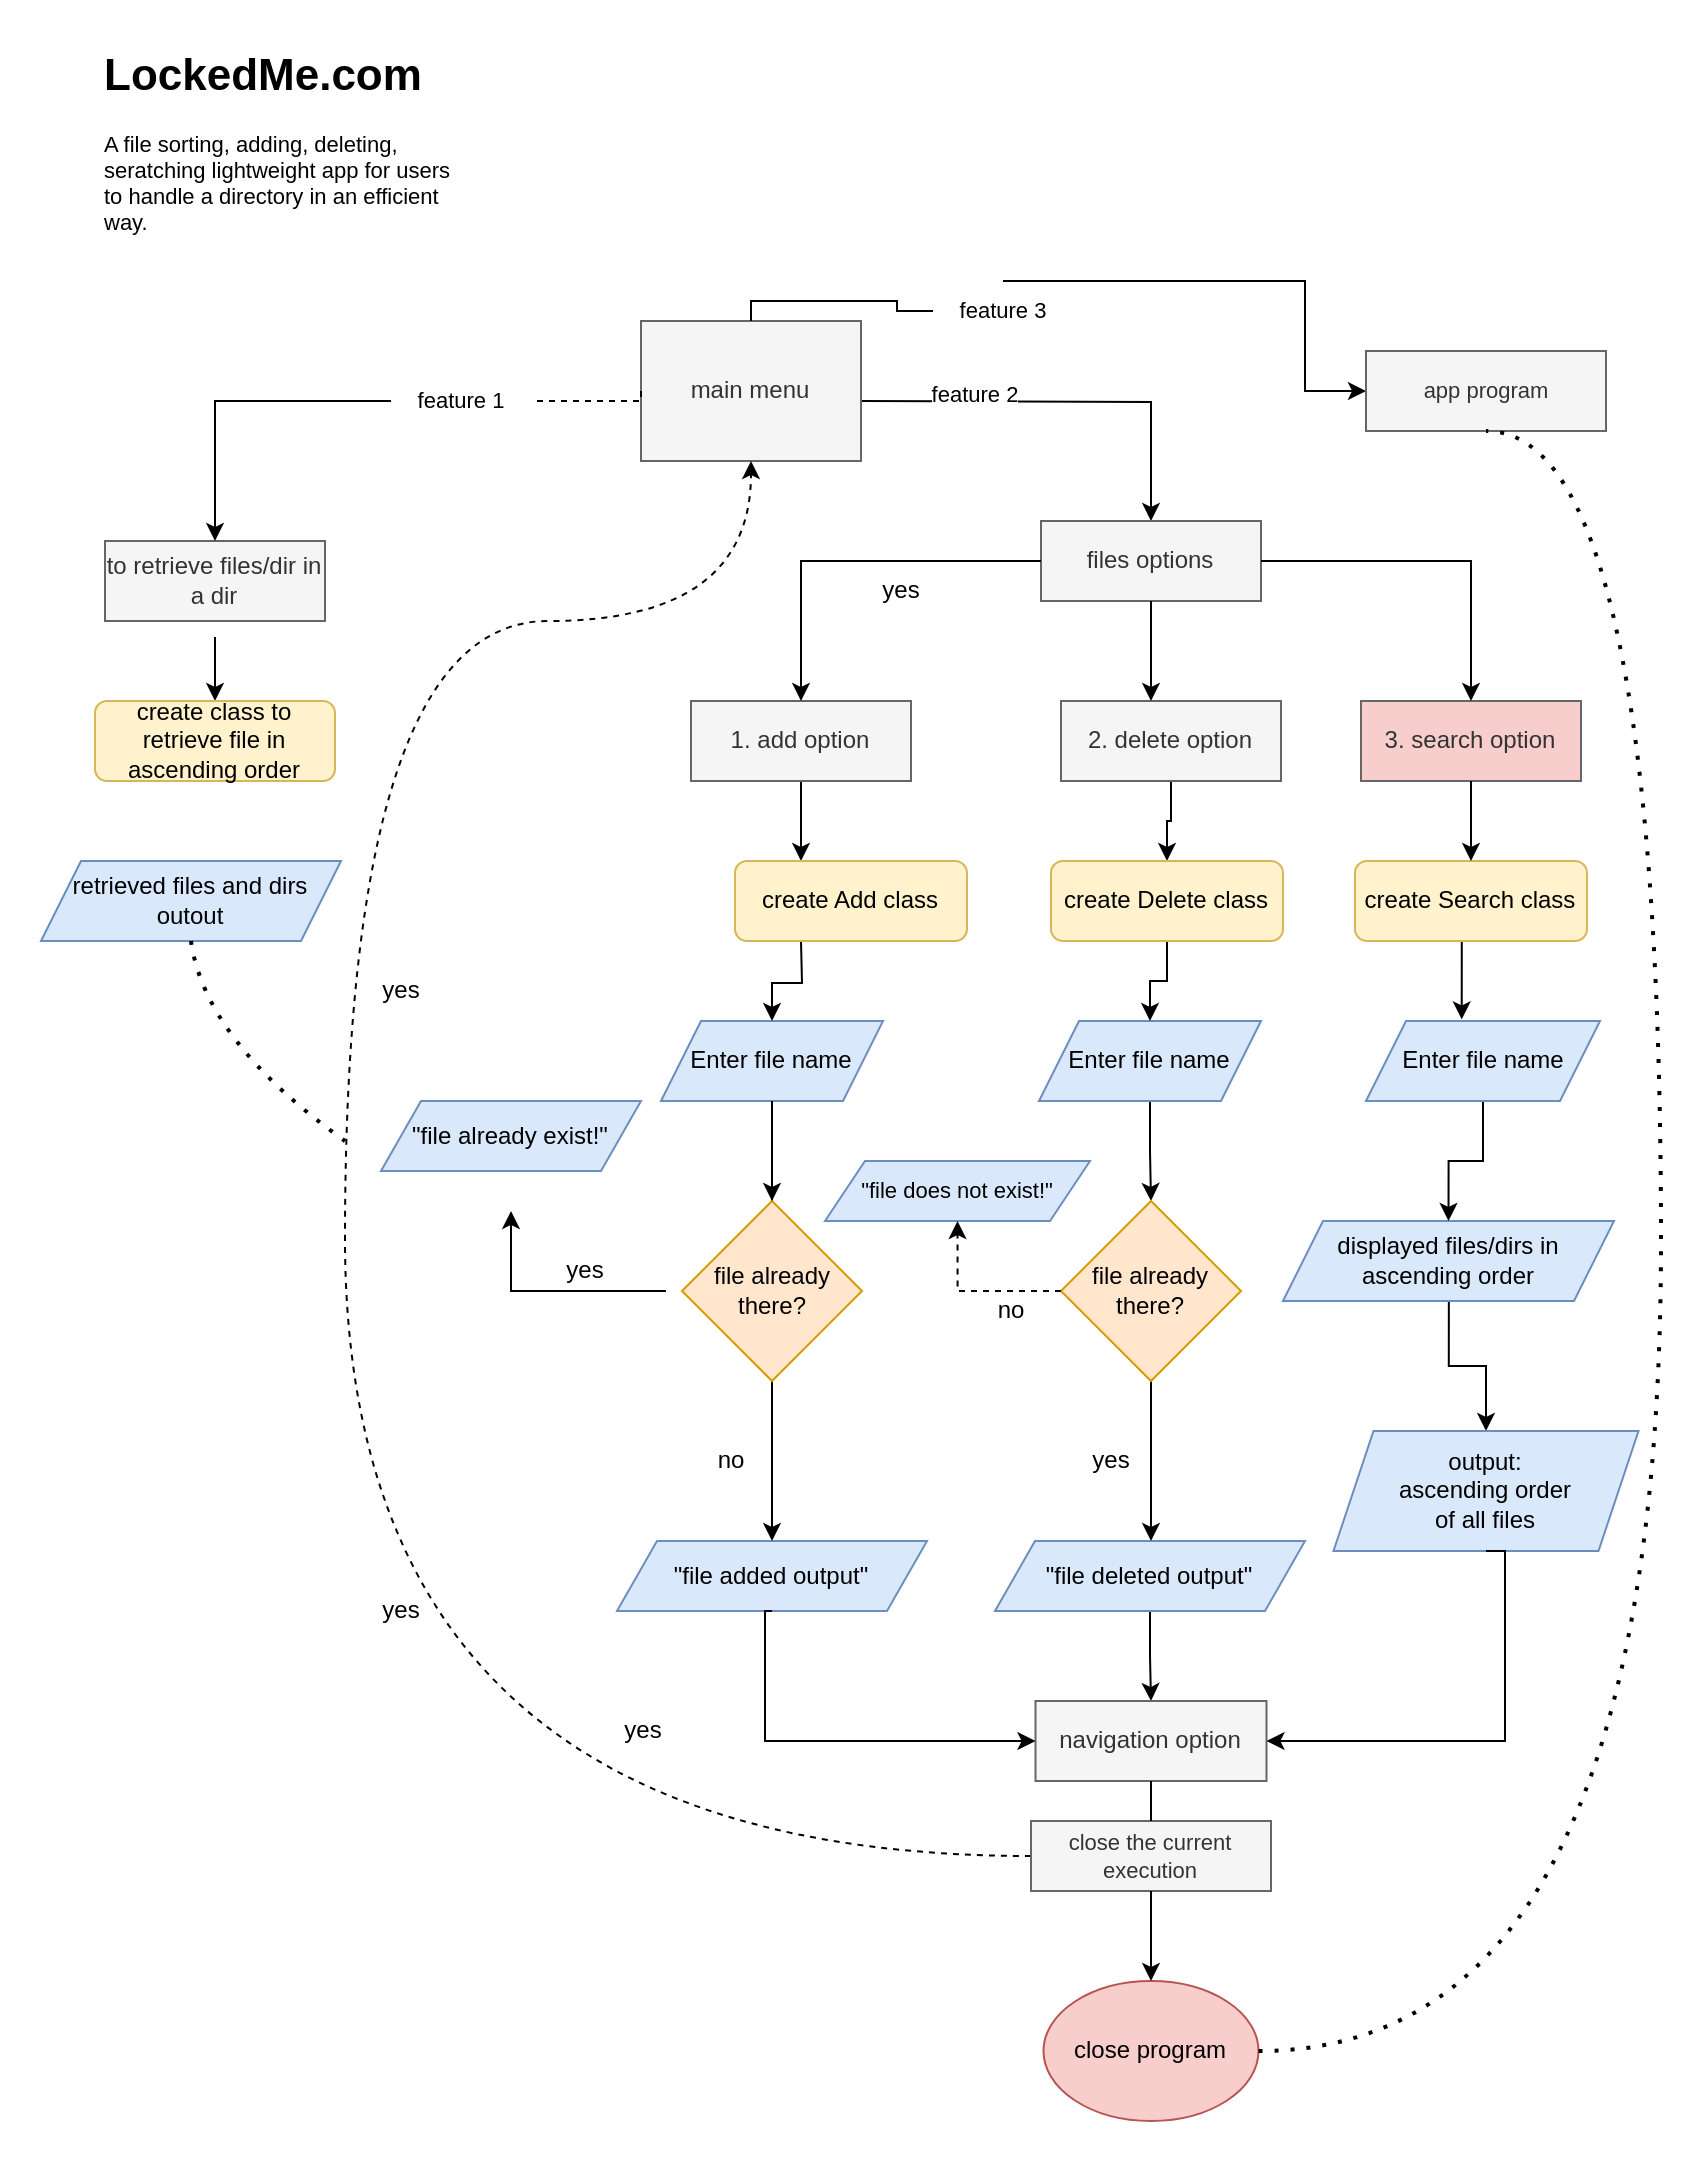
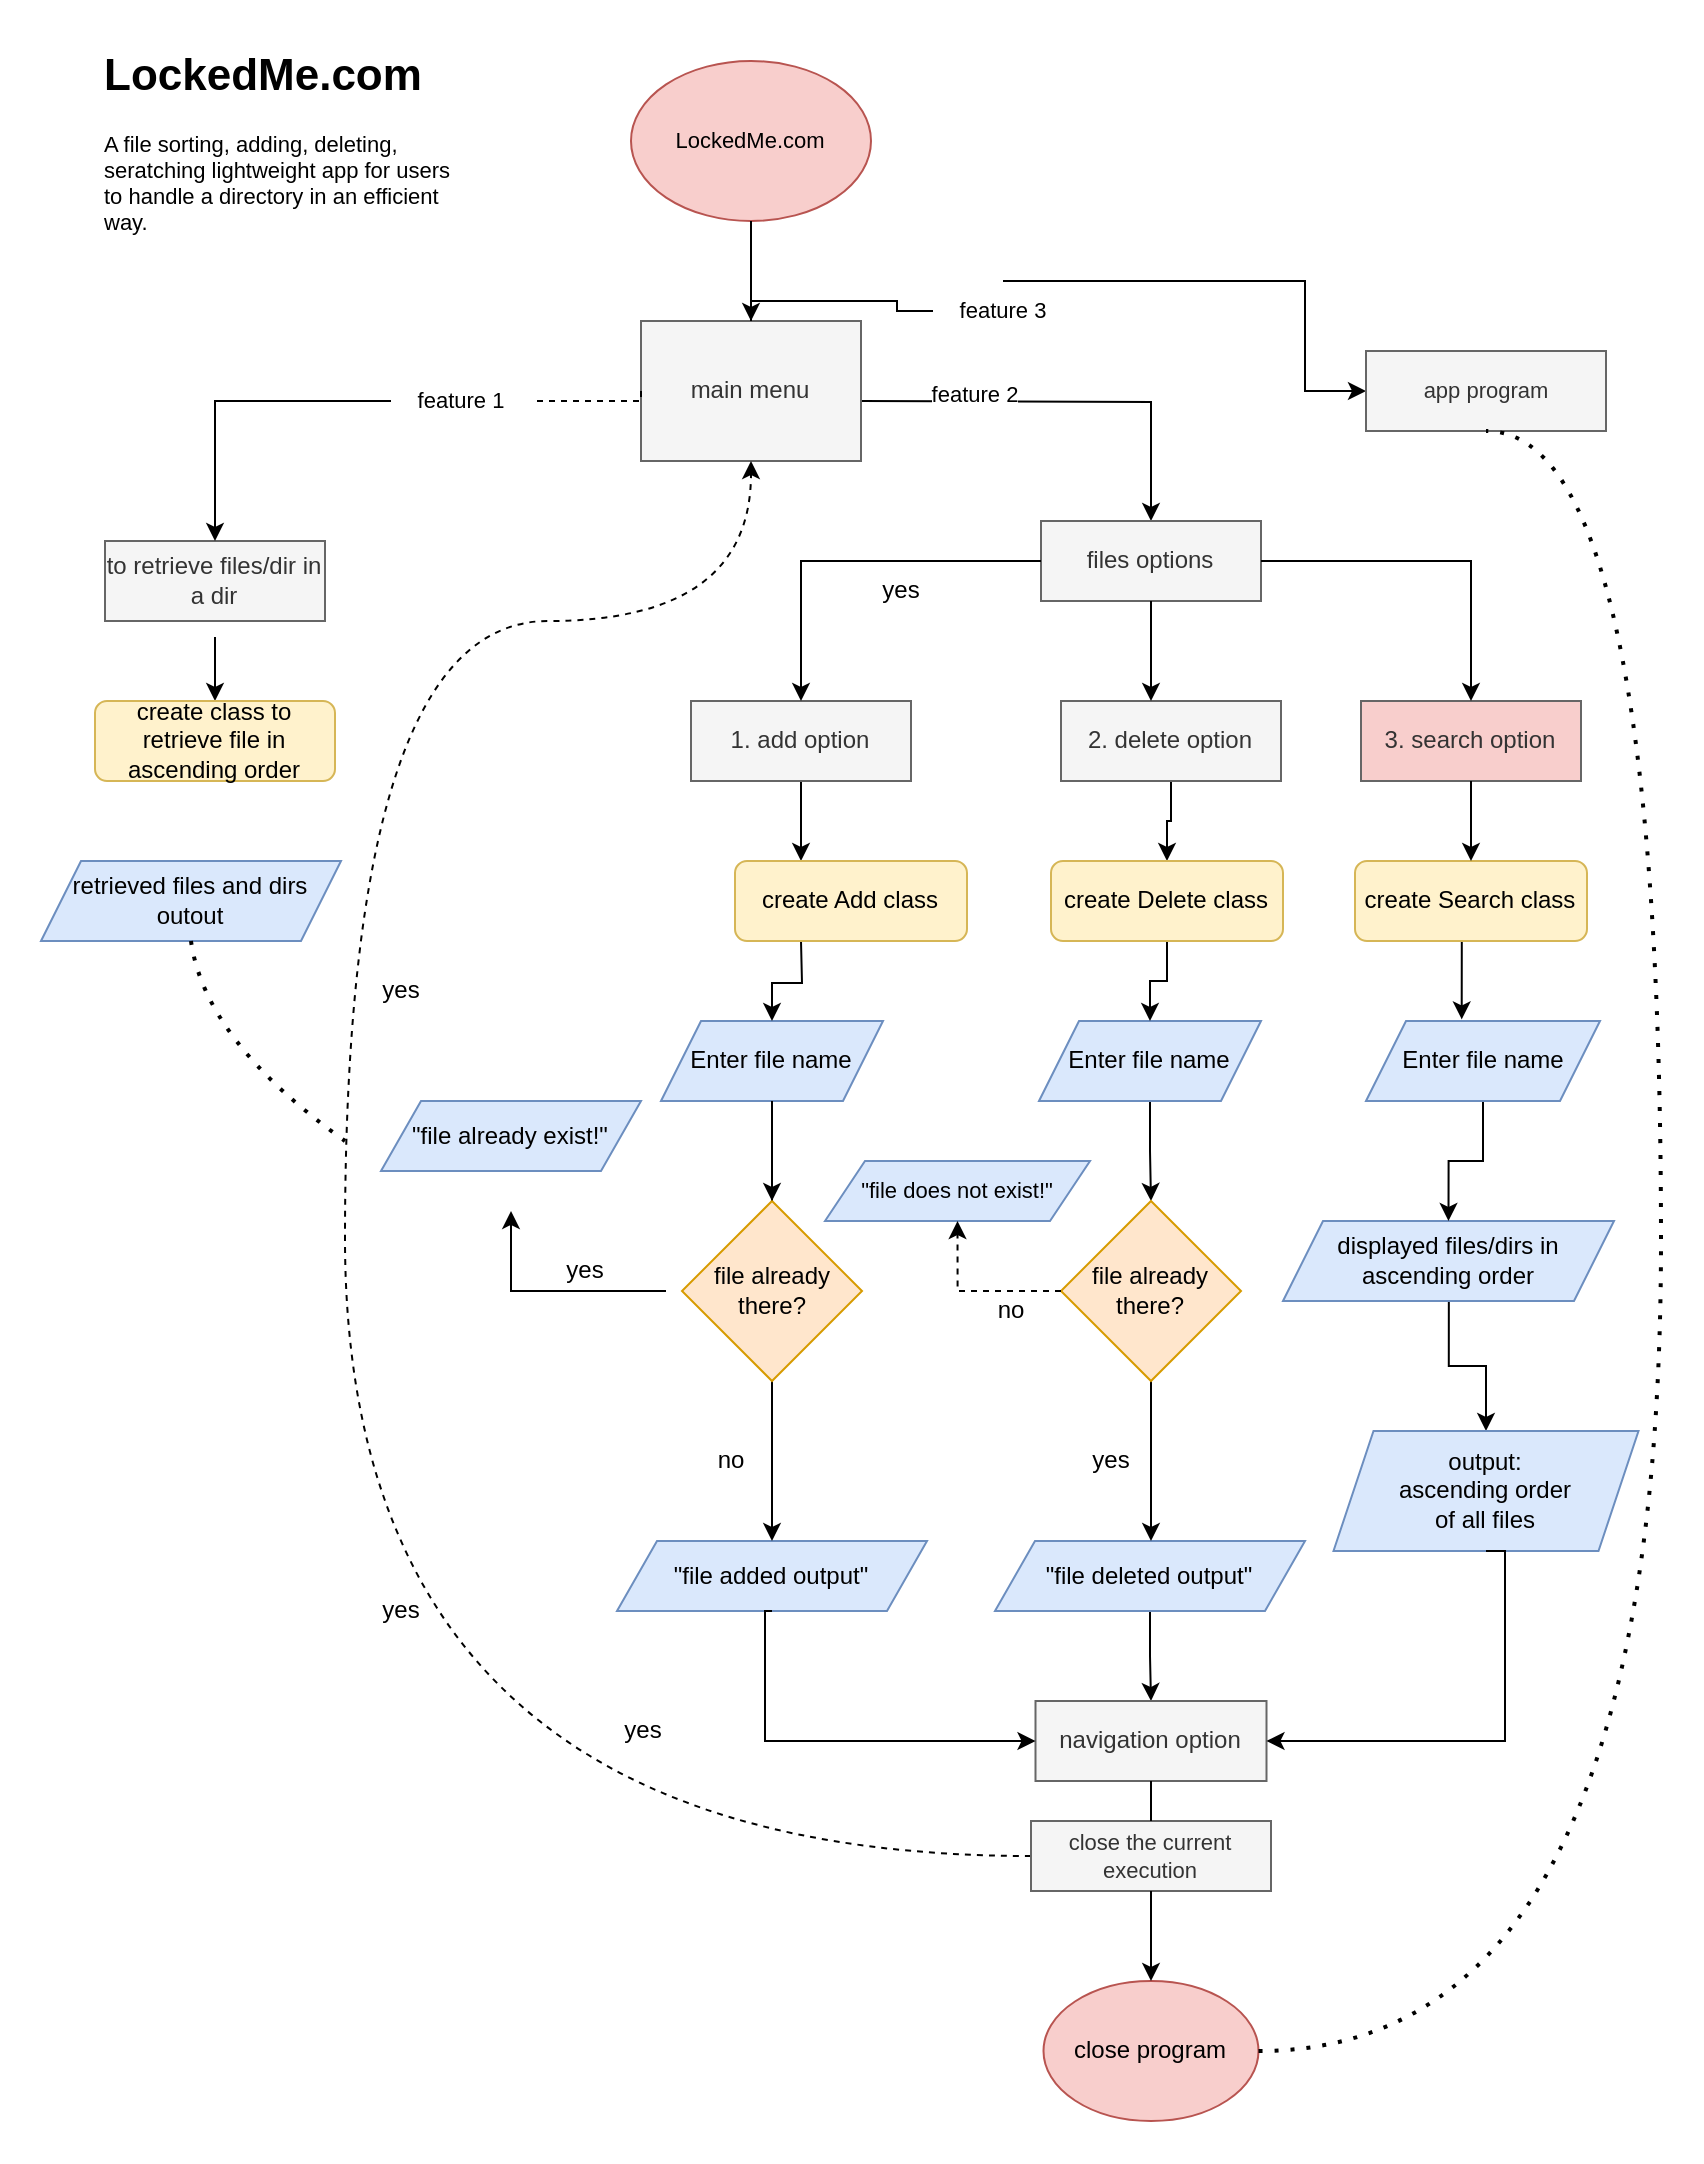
node "LockedMe.com": added
edge "LockedMe.com" -> "main menu": added
